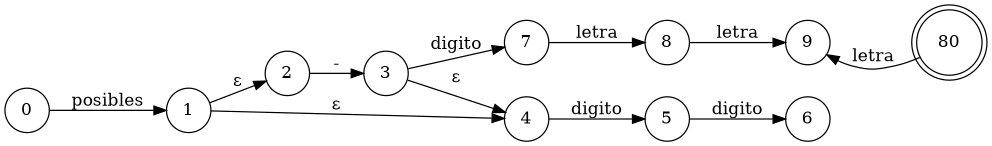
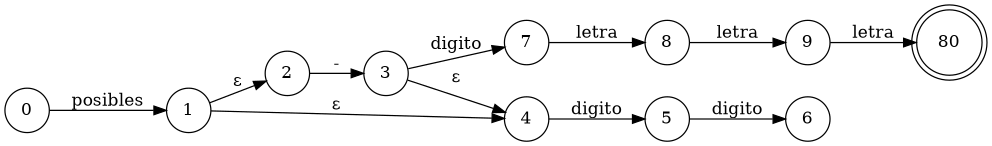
edge "80" -> "9": reversed
